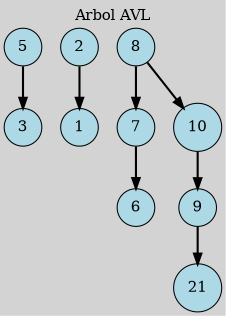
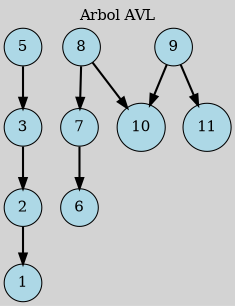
edge "3" -> "2": added
edge "10" -> "9": reversed
node "21": label "21" -> "11"
